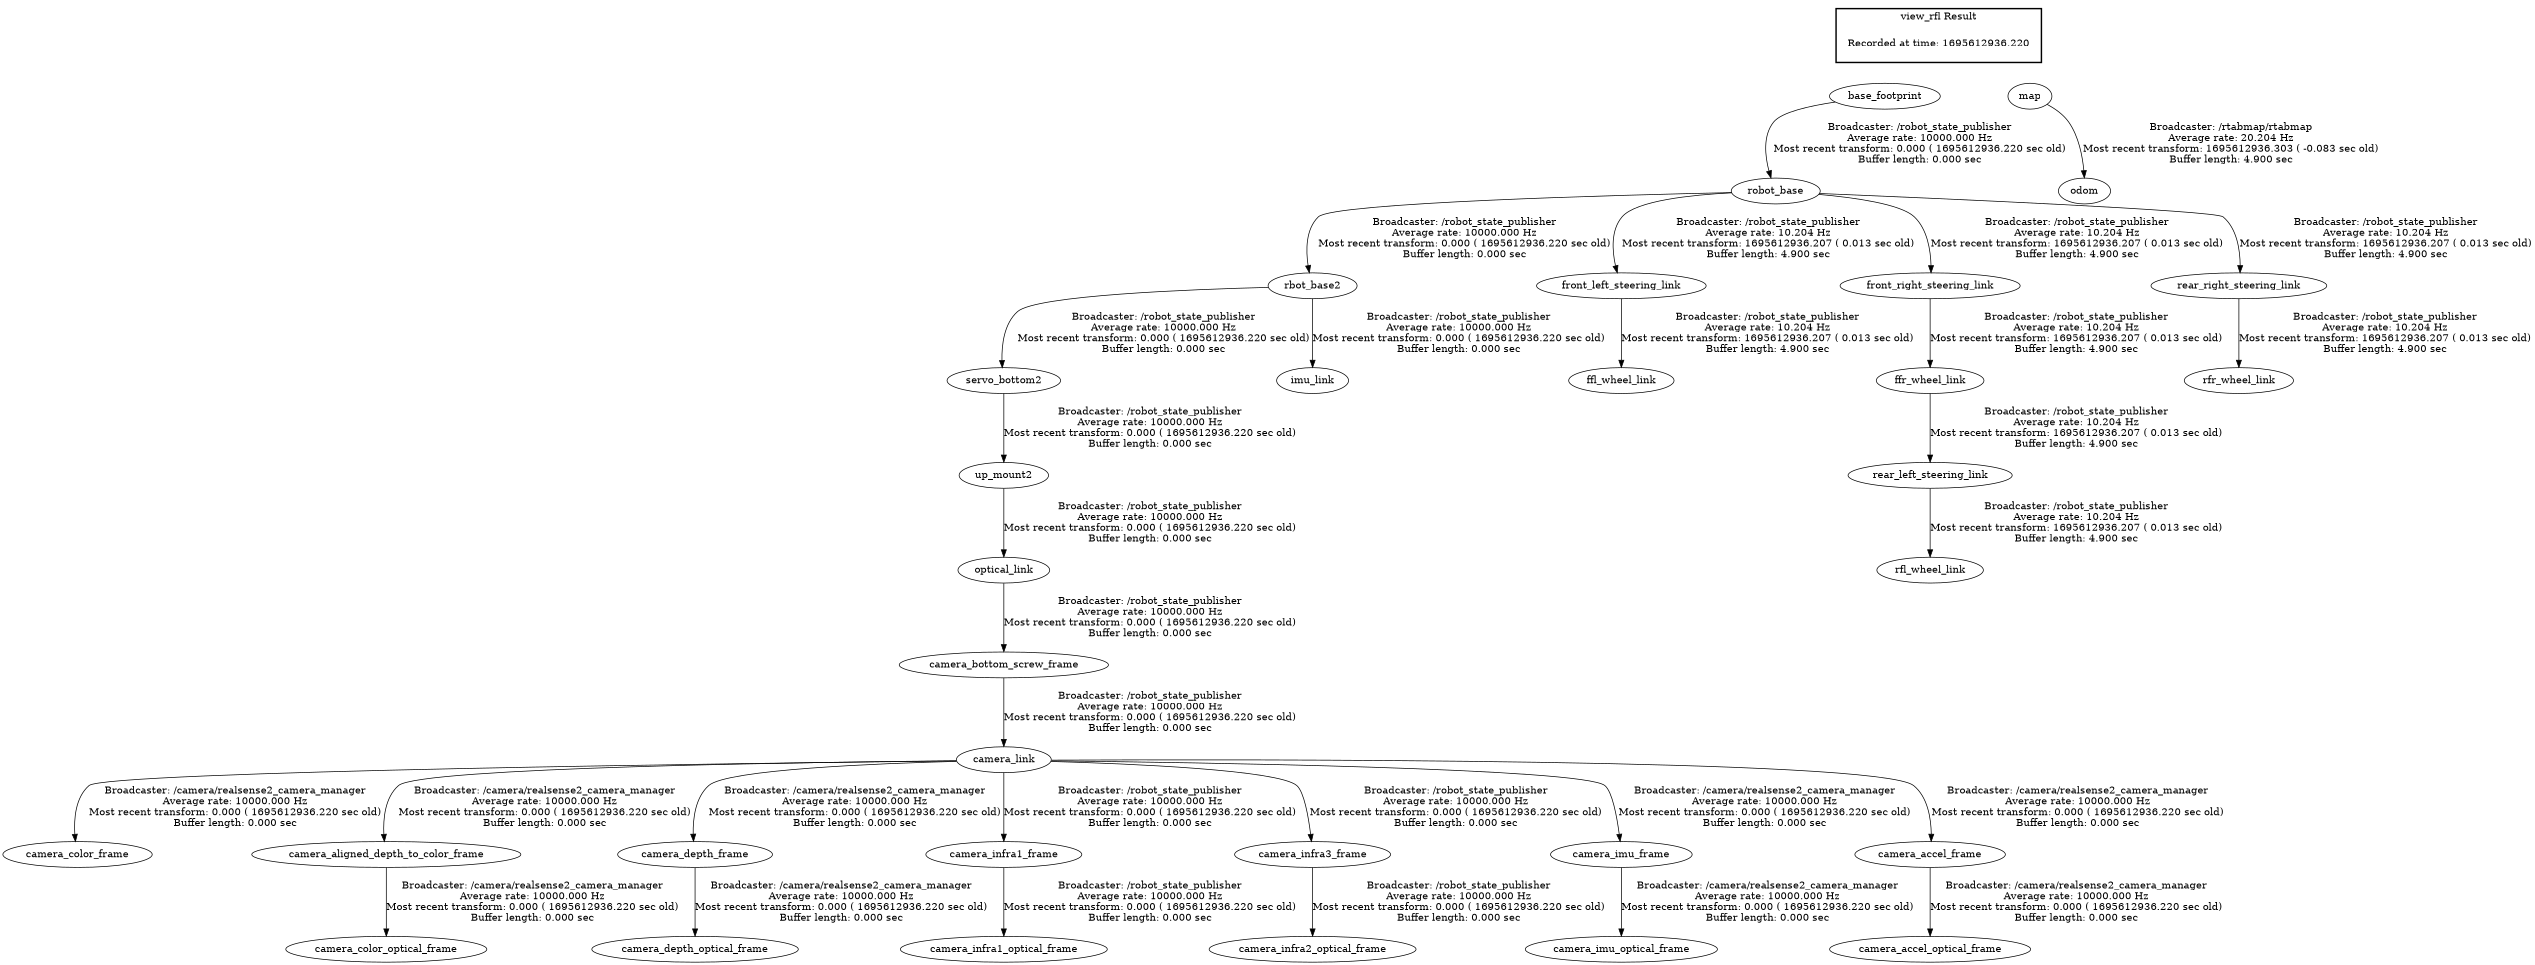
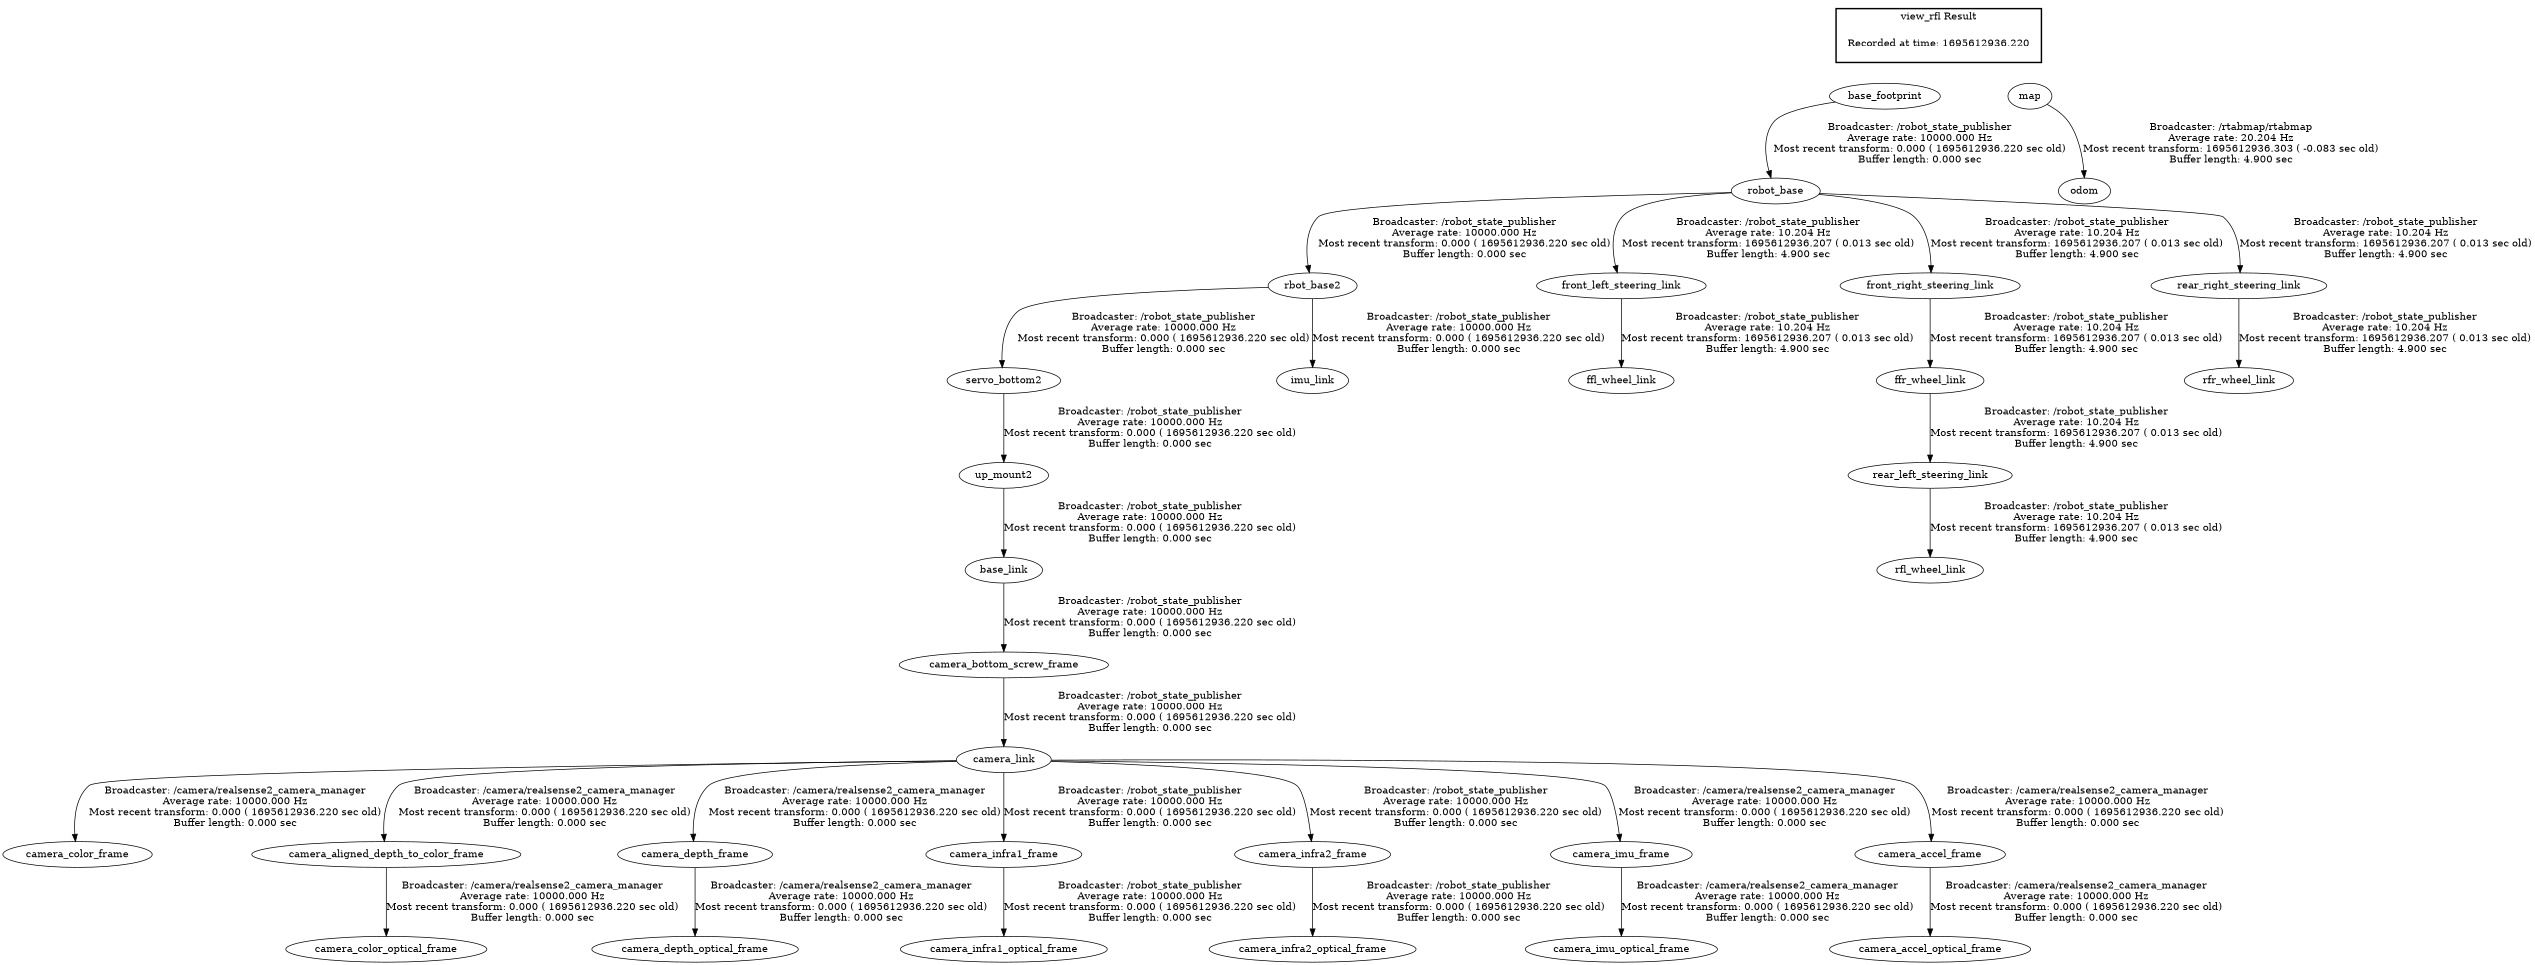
node "optical_link": label "optical_link" -> "base_link"
node "camera_infra3_frame": label "camera_infra3_frame" -> "camera_infra2_frame"
